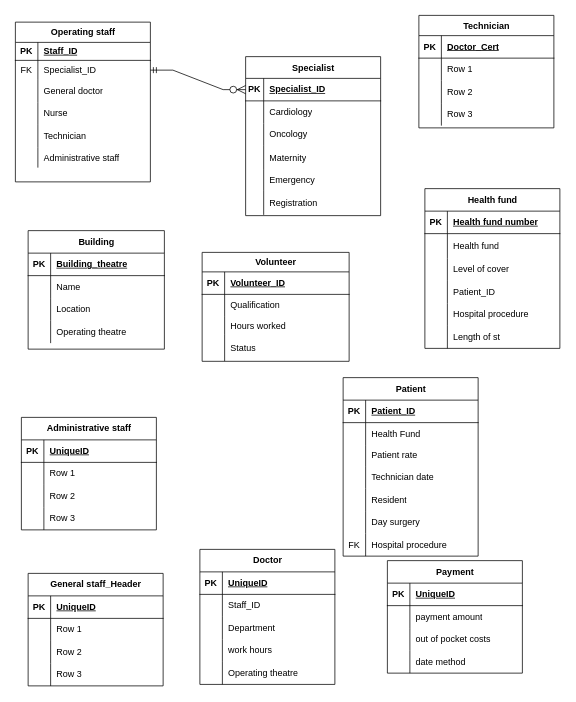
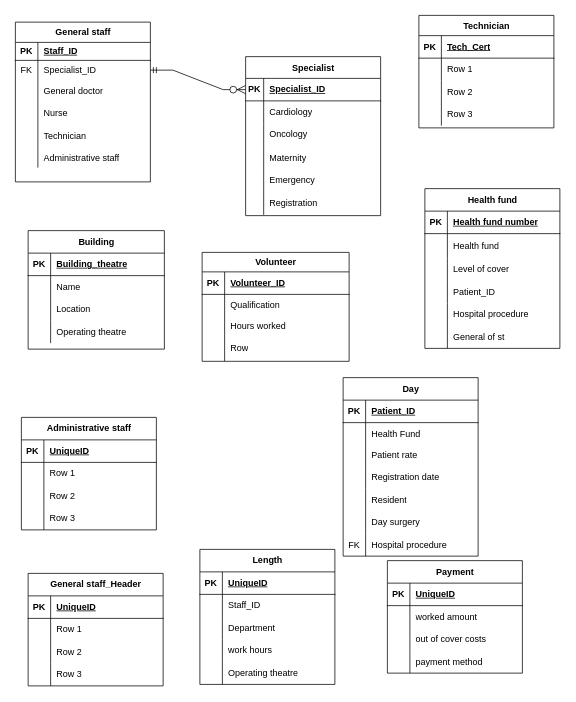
node "Operating staff": label "Operating staff" -> "General staff"
node "Doctor_Cert": label "Doctor_Cert" -> "Tech_Cert"
node "Length of st": label "Length of st" -> "General of st"
node "Status": label "Status" -> "Row"
node "Patient": label "Patient" -> "Day"
node "Technician date": label "Technician date" -> "Registration date"
node "Doctor": label "Doctor" -> "Length"
node "payment amount": label "payment amount" -> "worked amount"
node "out of pocket costs": label "out of pocket costs" -> "out of cover costs"
node "date method": label "date method" -> "payment method"
